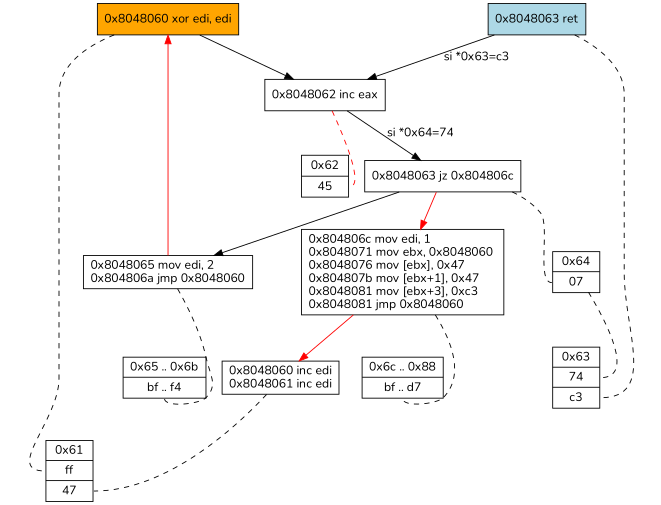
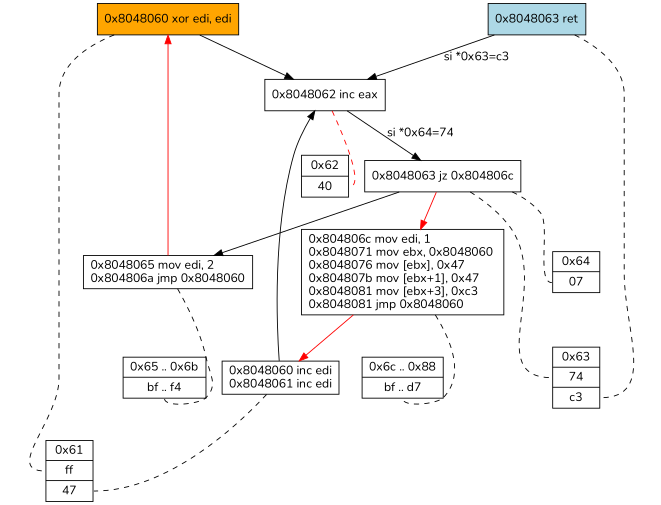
node "0x62": text "45" -> "40"
edge "0x8048060 inc edi 0x8048061 inc edi" -> "0x8048062 inc eax": added
edge "0x64" -- "0x63": now "0x8048063 jz 0x804806c" -- "0x63"
